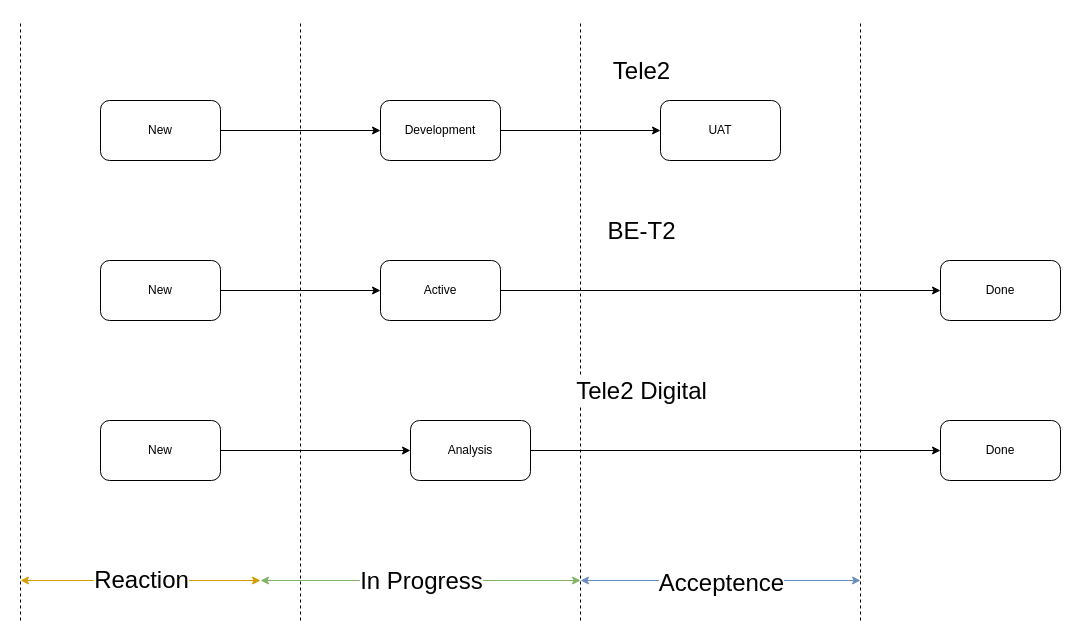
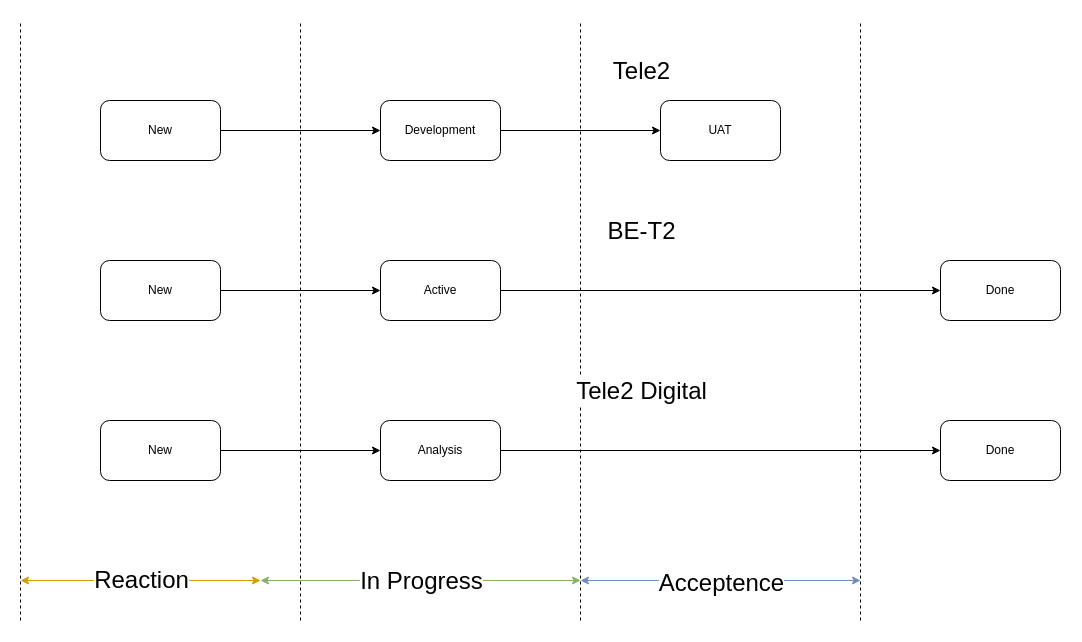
node "Analysis": moved (471, 451) -> (441, 451)
